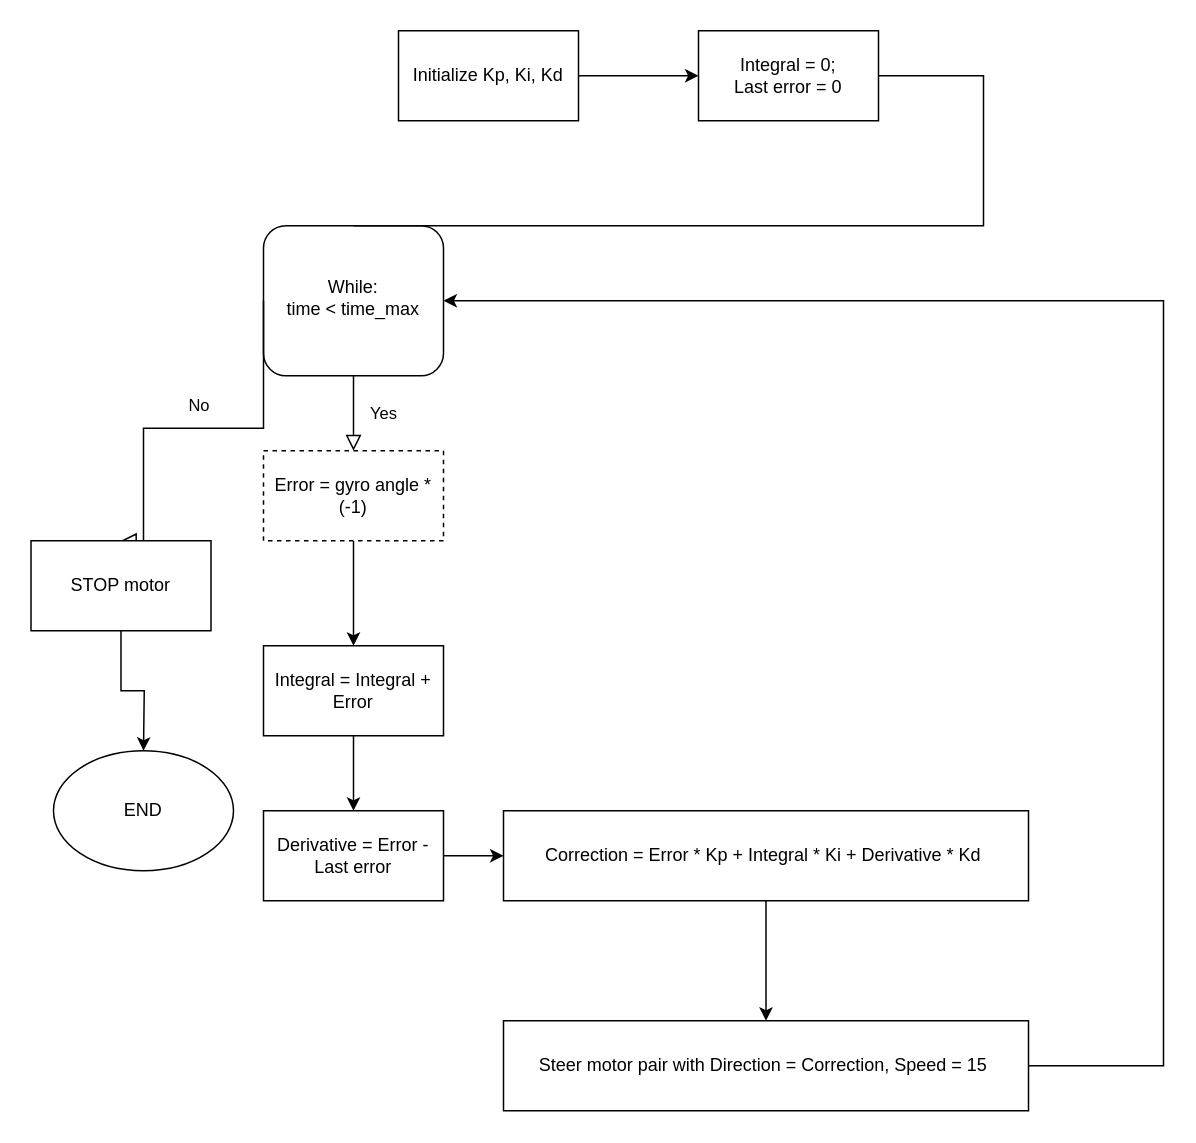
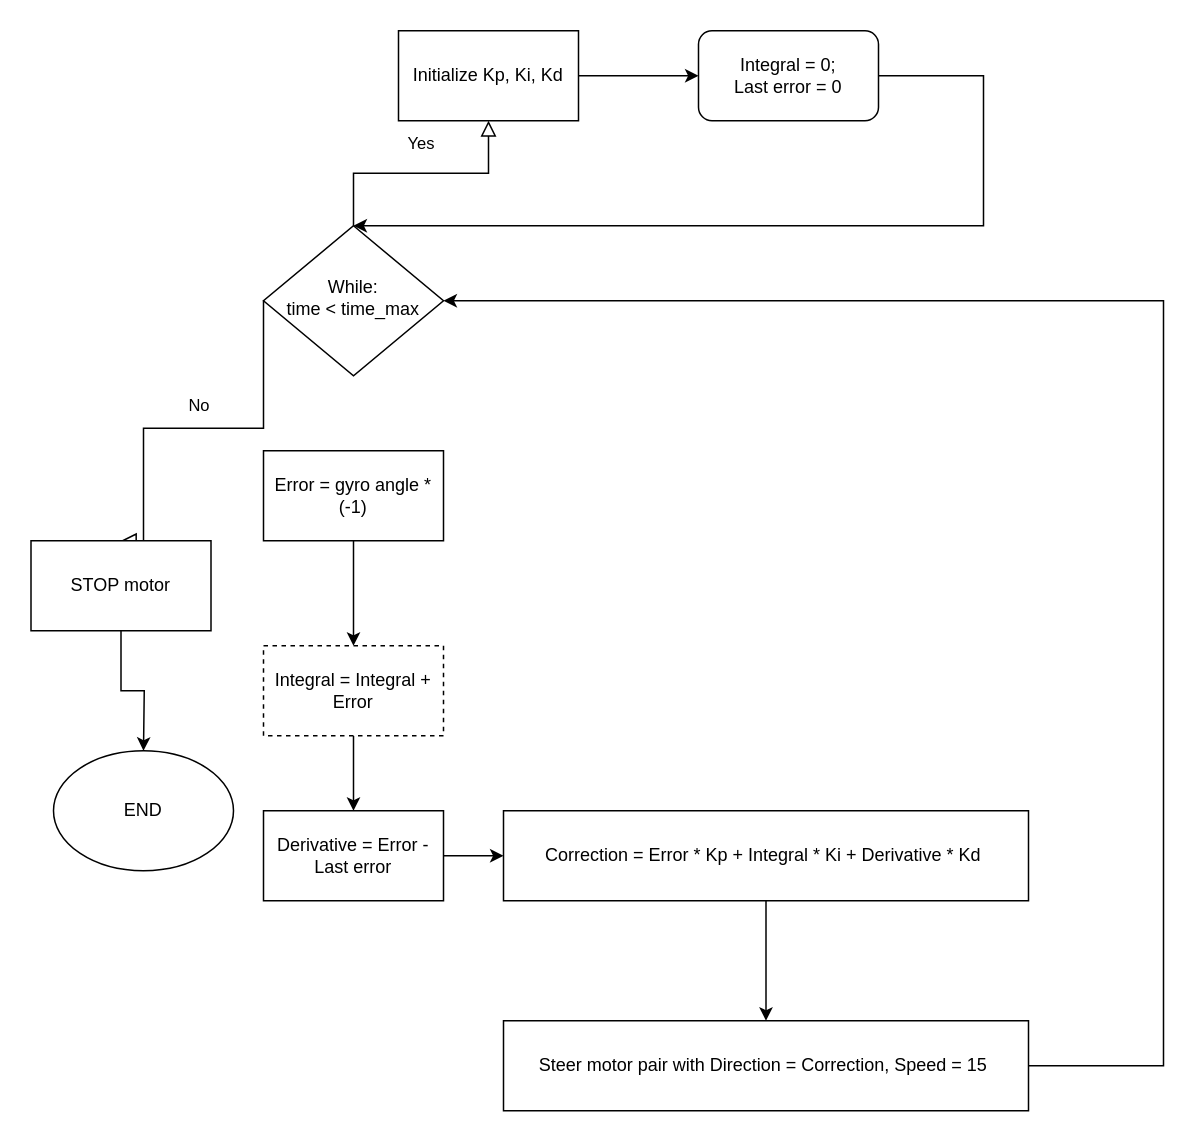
node "Integral = 0; Last error = 0": shape rectangle -> rounded rectangle
edge "Integral = 0; Last error = 0" -- "While: time < time_max": arrowhead none -> classic
node "While: time < time_max": shape rounded rectangle -> diamond
edge "While: time < time_max" -> "Error = gyro angle * (-1)": now "While: time < time_max" -> "Initialize Kp, Ki, Kd"
node "Error = gyro angle * (-1)": style dashed -> solid
node "Integral = Integral + Error": style solid -> dashed
